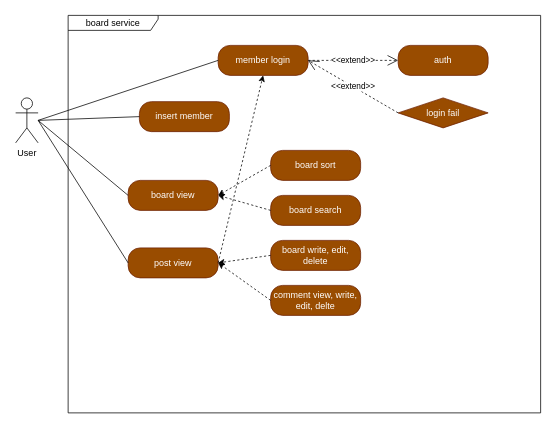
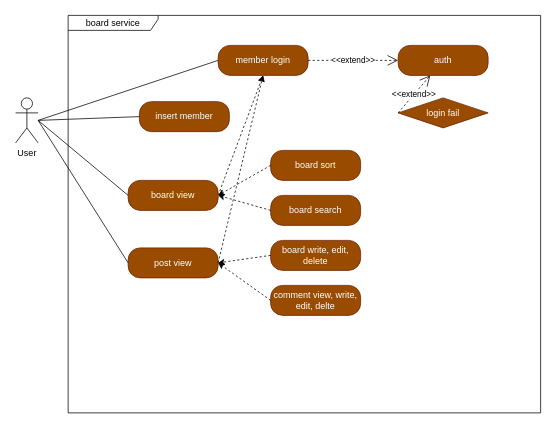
edge "login fail" -> "member login": now "login fail" -> "auth"
edge "board view" -> "member login": added
